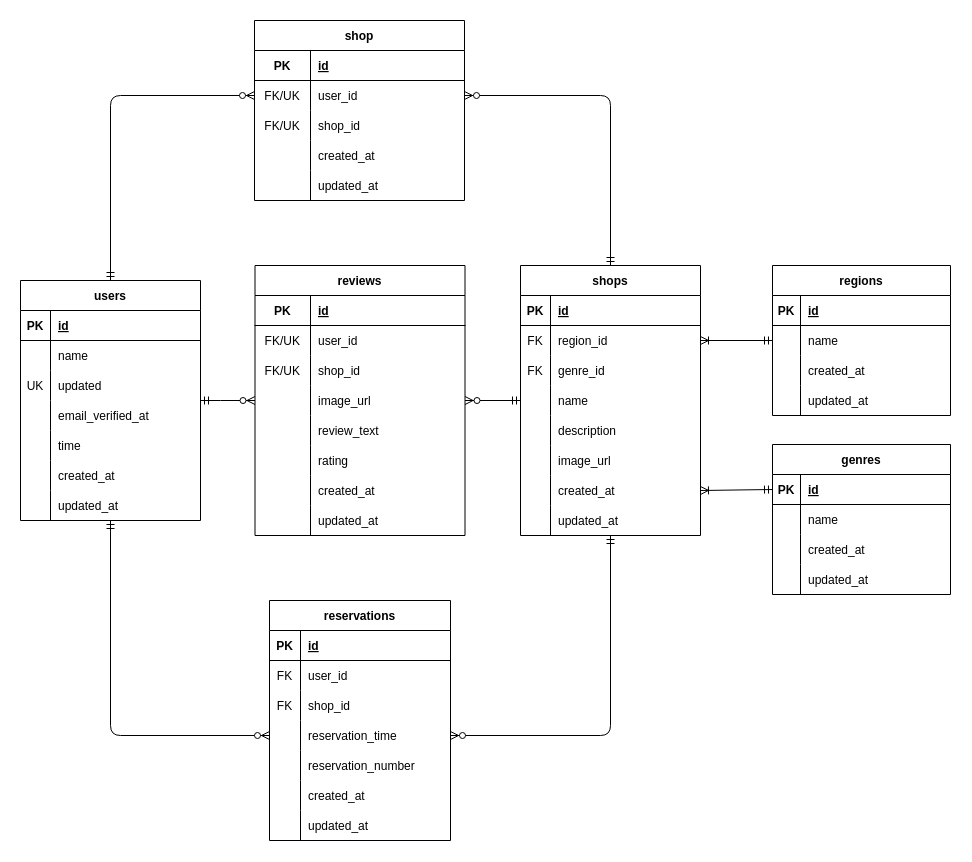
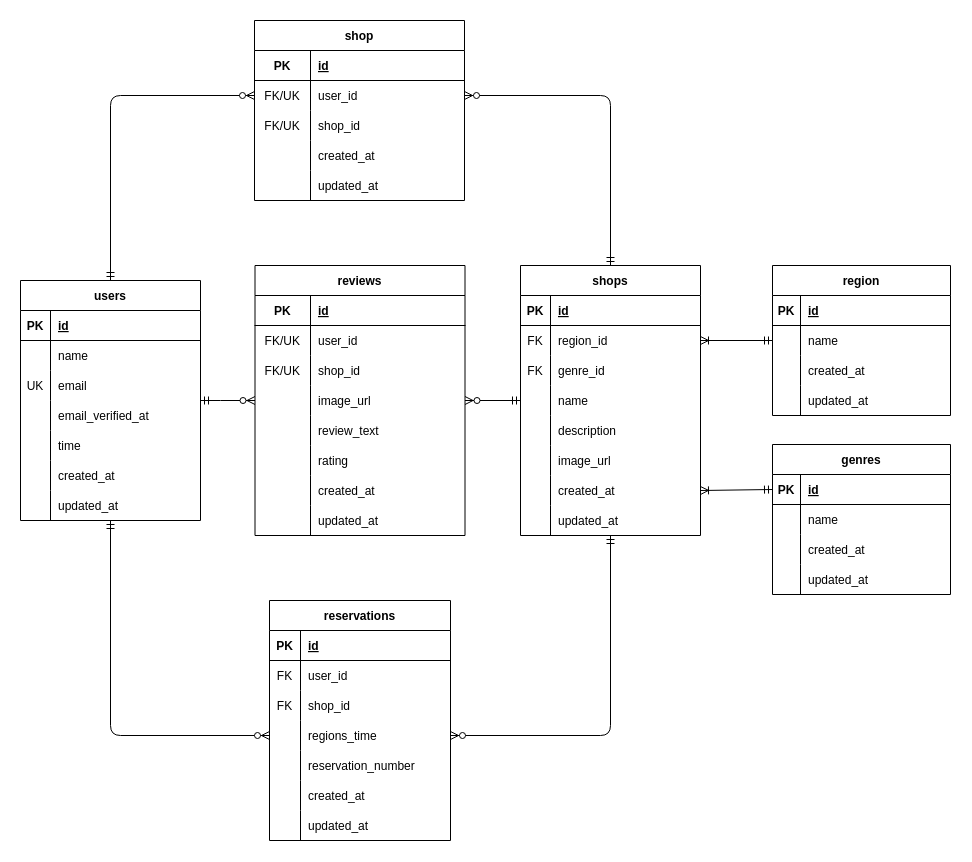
node "regions": label "regions" -> "region"
node "updated": label "updated" -> "email"
node "reservation_time": label "reservation_time" -> "regions_time"
